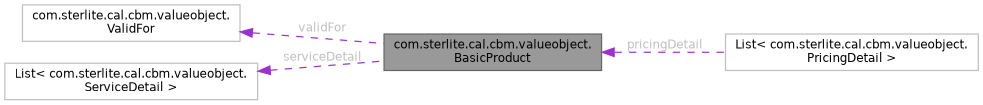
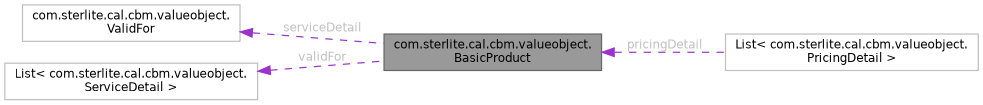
edge "com.sterlite.cal.cbm.valueobject. BasicProduct" -> "com.sterlite.cal.cbm.valueobject. ValidFor": label " validFor" -> " serviceDetail"
edge "com.sterlite.cal.cbm.valueobject. BasicProduct" -> "List< com.sterlite.cal.cbm.valueobject. ServiceDetail >": label " serviceDetail" -> " validFor"
